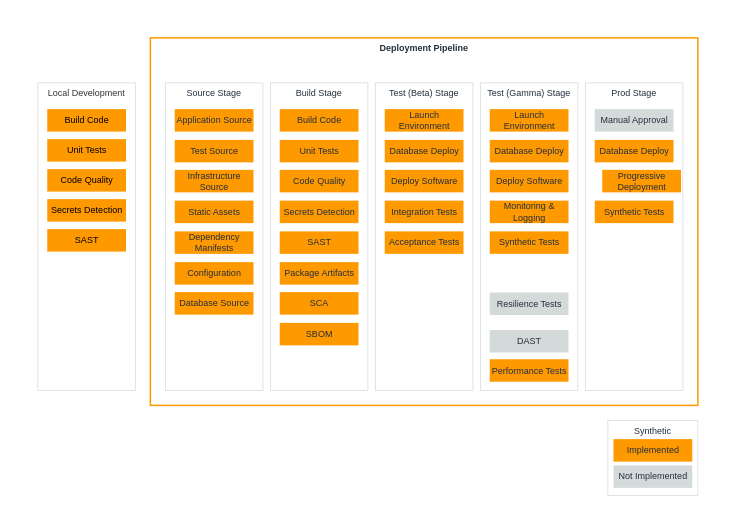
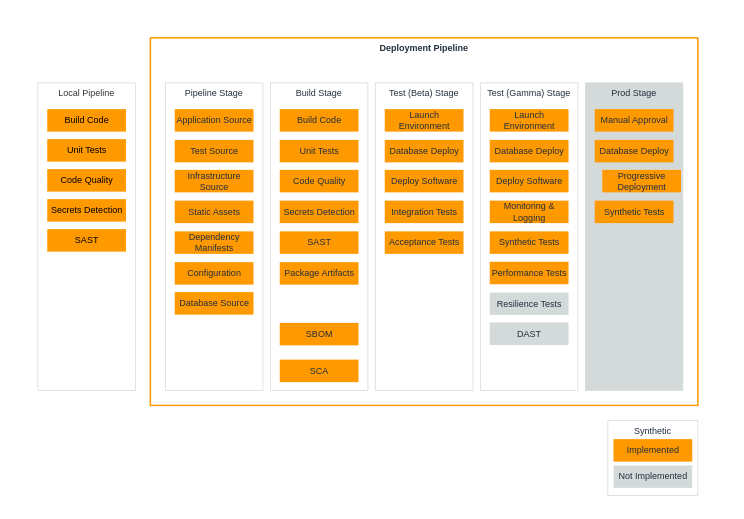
node "Local Development": label "Local Development" -> "Local Pipeline"
node "Source Stage": label "Source Stage" -> "Pipeline Stage"
node "Manual Approval": fillcolor #d4dada -> #ff9900
node "Prod Stage": fillcolor #ffffff -> #d4dada
node "SCA": moved (319, 303) -> (319, 371)
node "DAST": moved (529, 341) -> (529, 334)
node "Performance Tests": moved (529, 371) -> (529, 273)
